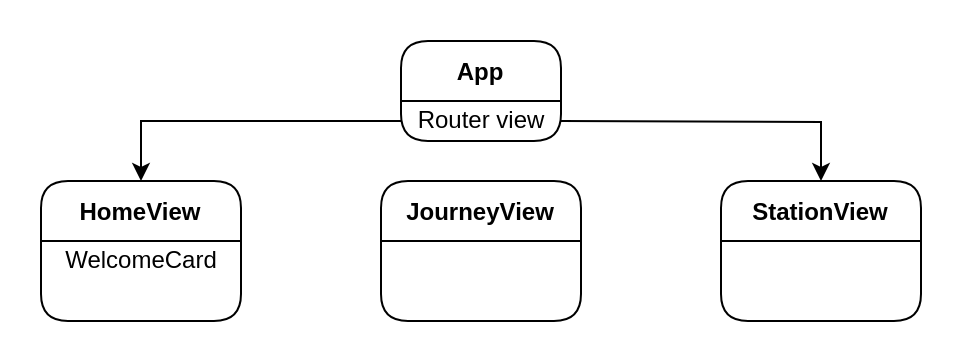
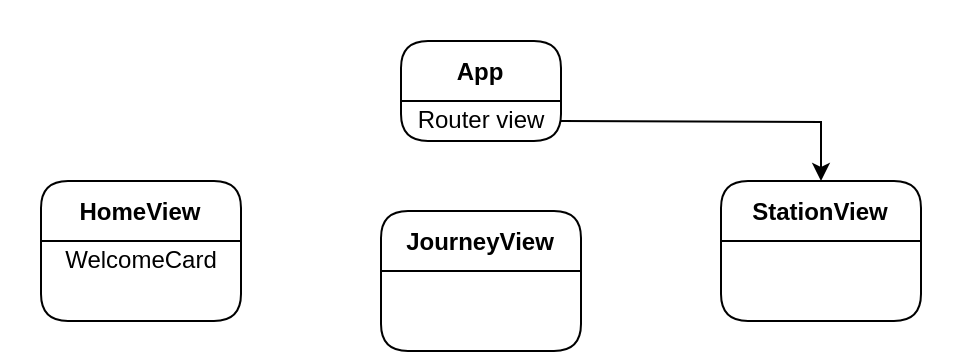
edge "Router view" -> "HomeView": removed
node "JourneyView": moved (481, 251) -> (481, 281)
